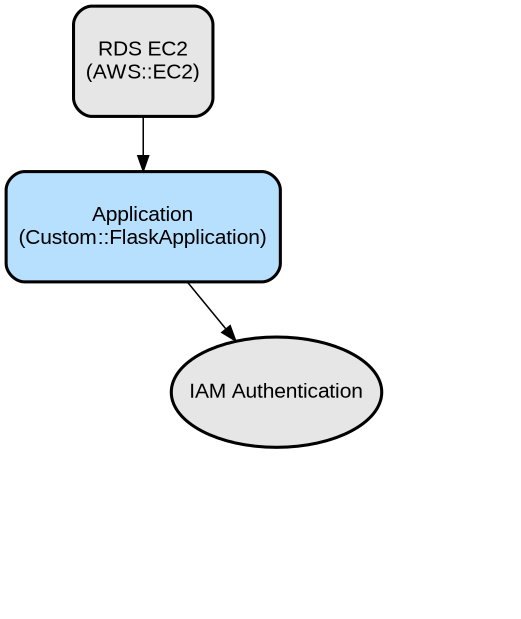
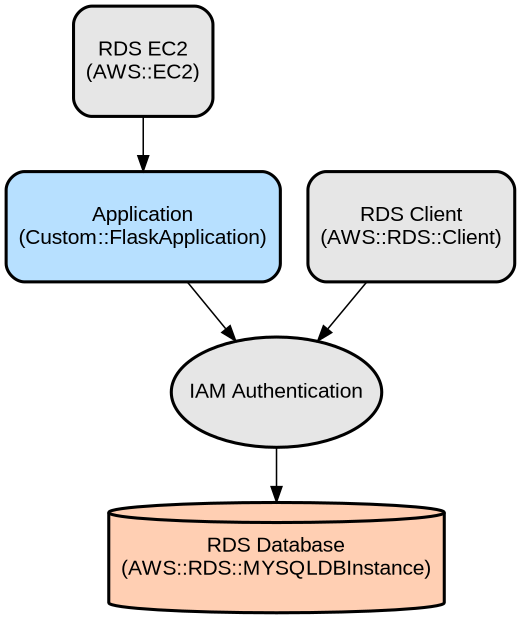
node "RDS Client (AWS::RDS::Client)": added
node "RDS Database (AWS::RDS::MYSQLDBInstance)": added
